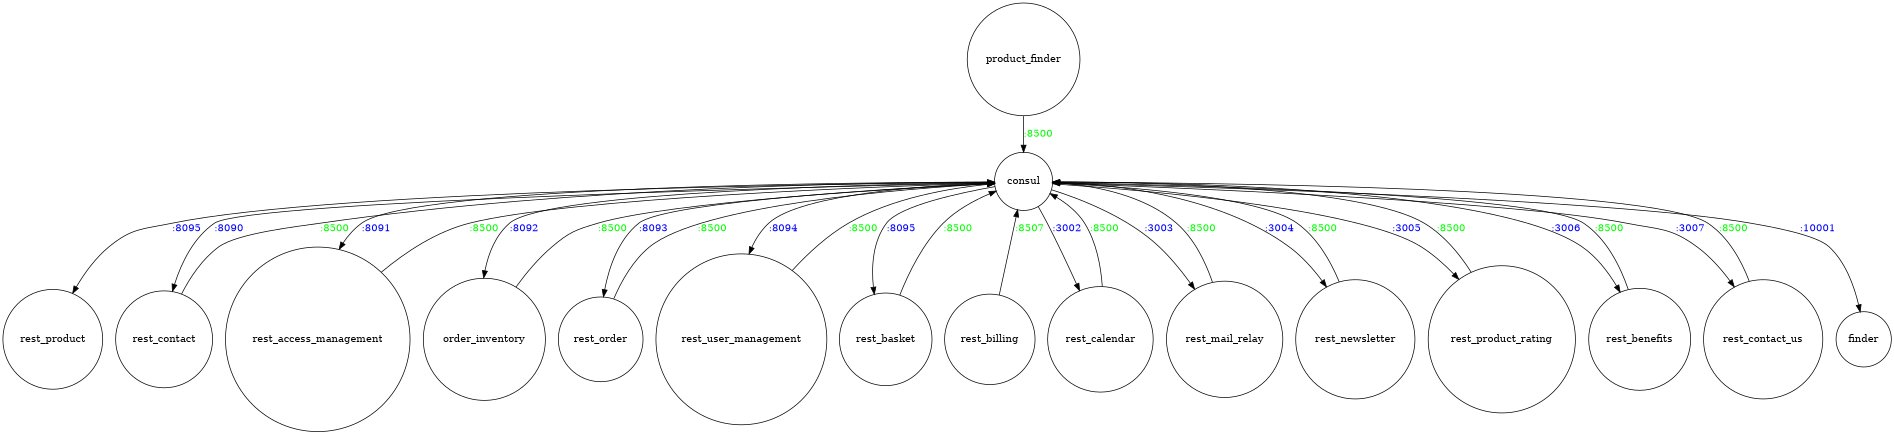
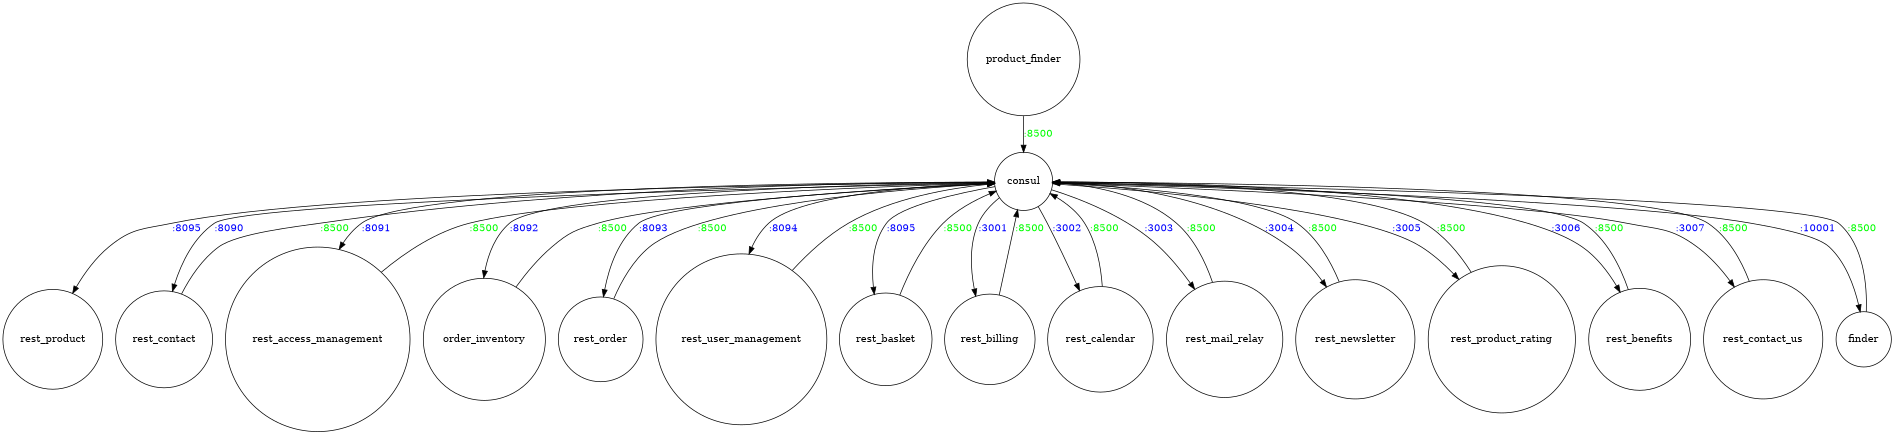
edge "finder" -> "consul": added, label ":8500"
edge "rest_billing" -> "consul": label ":8507" -> ":8500"
edge "consul" -> "rest_billing": added, label ":3001"
